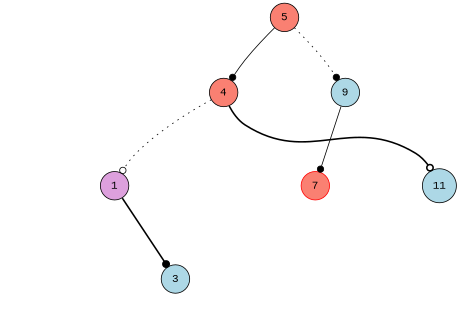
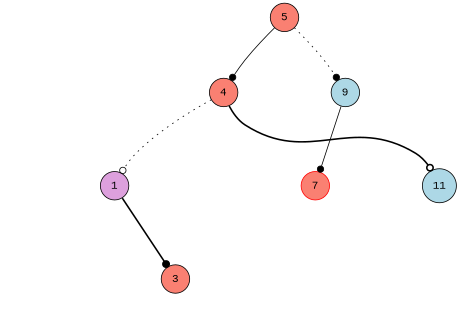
node "3": fillcolor lightblue -> salmon
